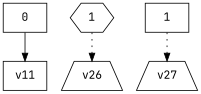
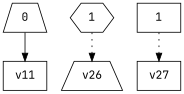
node "0": shape box -> trapezium
node "v27": shape trapezium -> box
